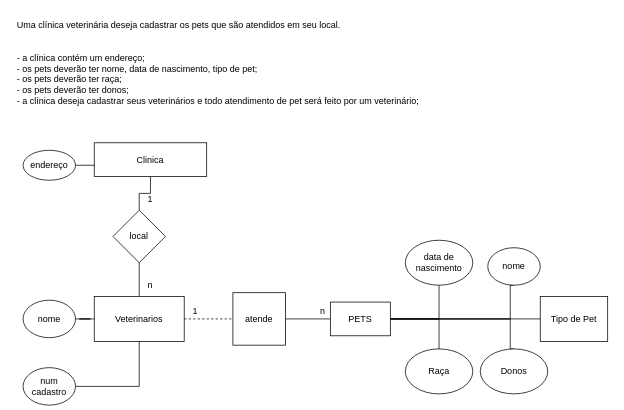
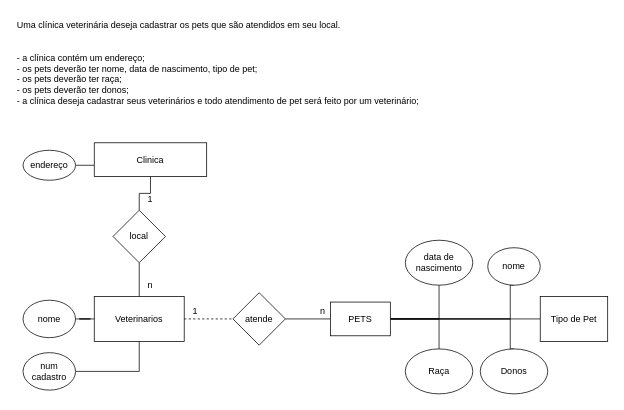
node "atende": shape rectangle -> diamond
node "num cadastro": moved (49, 387) -> (49, 372)
